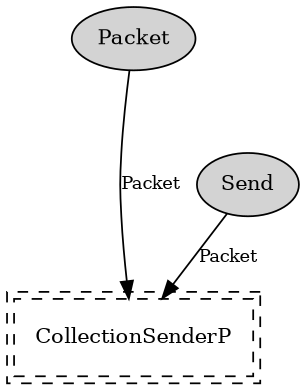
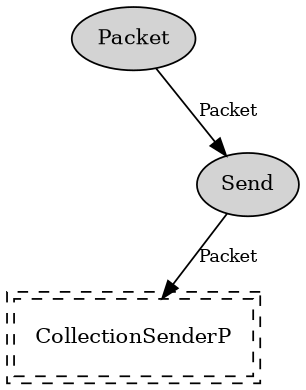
edge "Packet" -> "CollectionSenderP": now "Packet" -> "Send"
